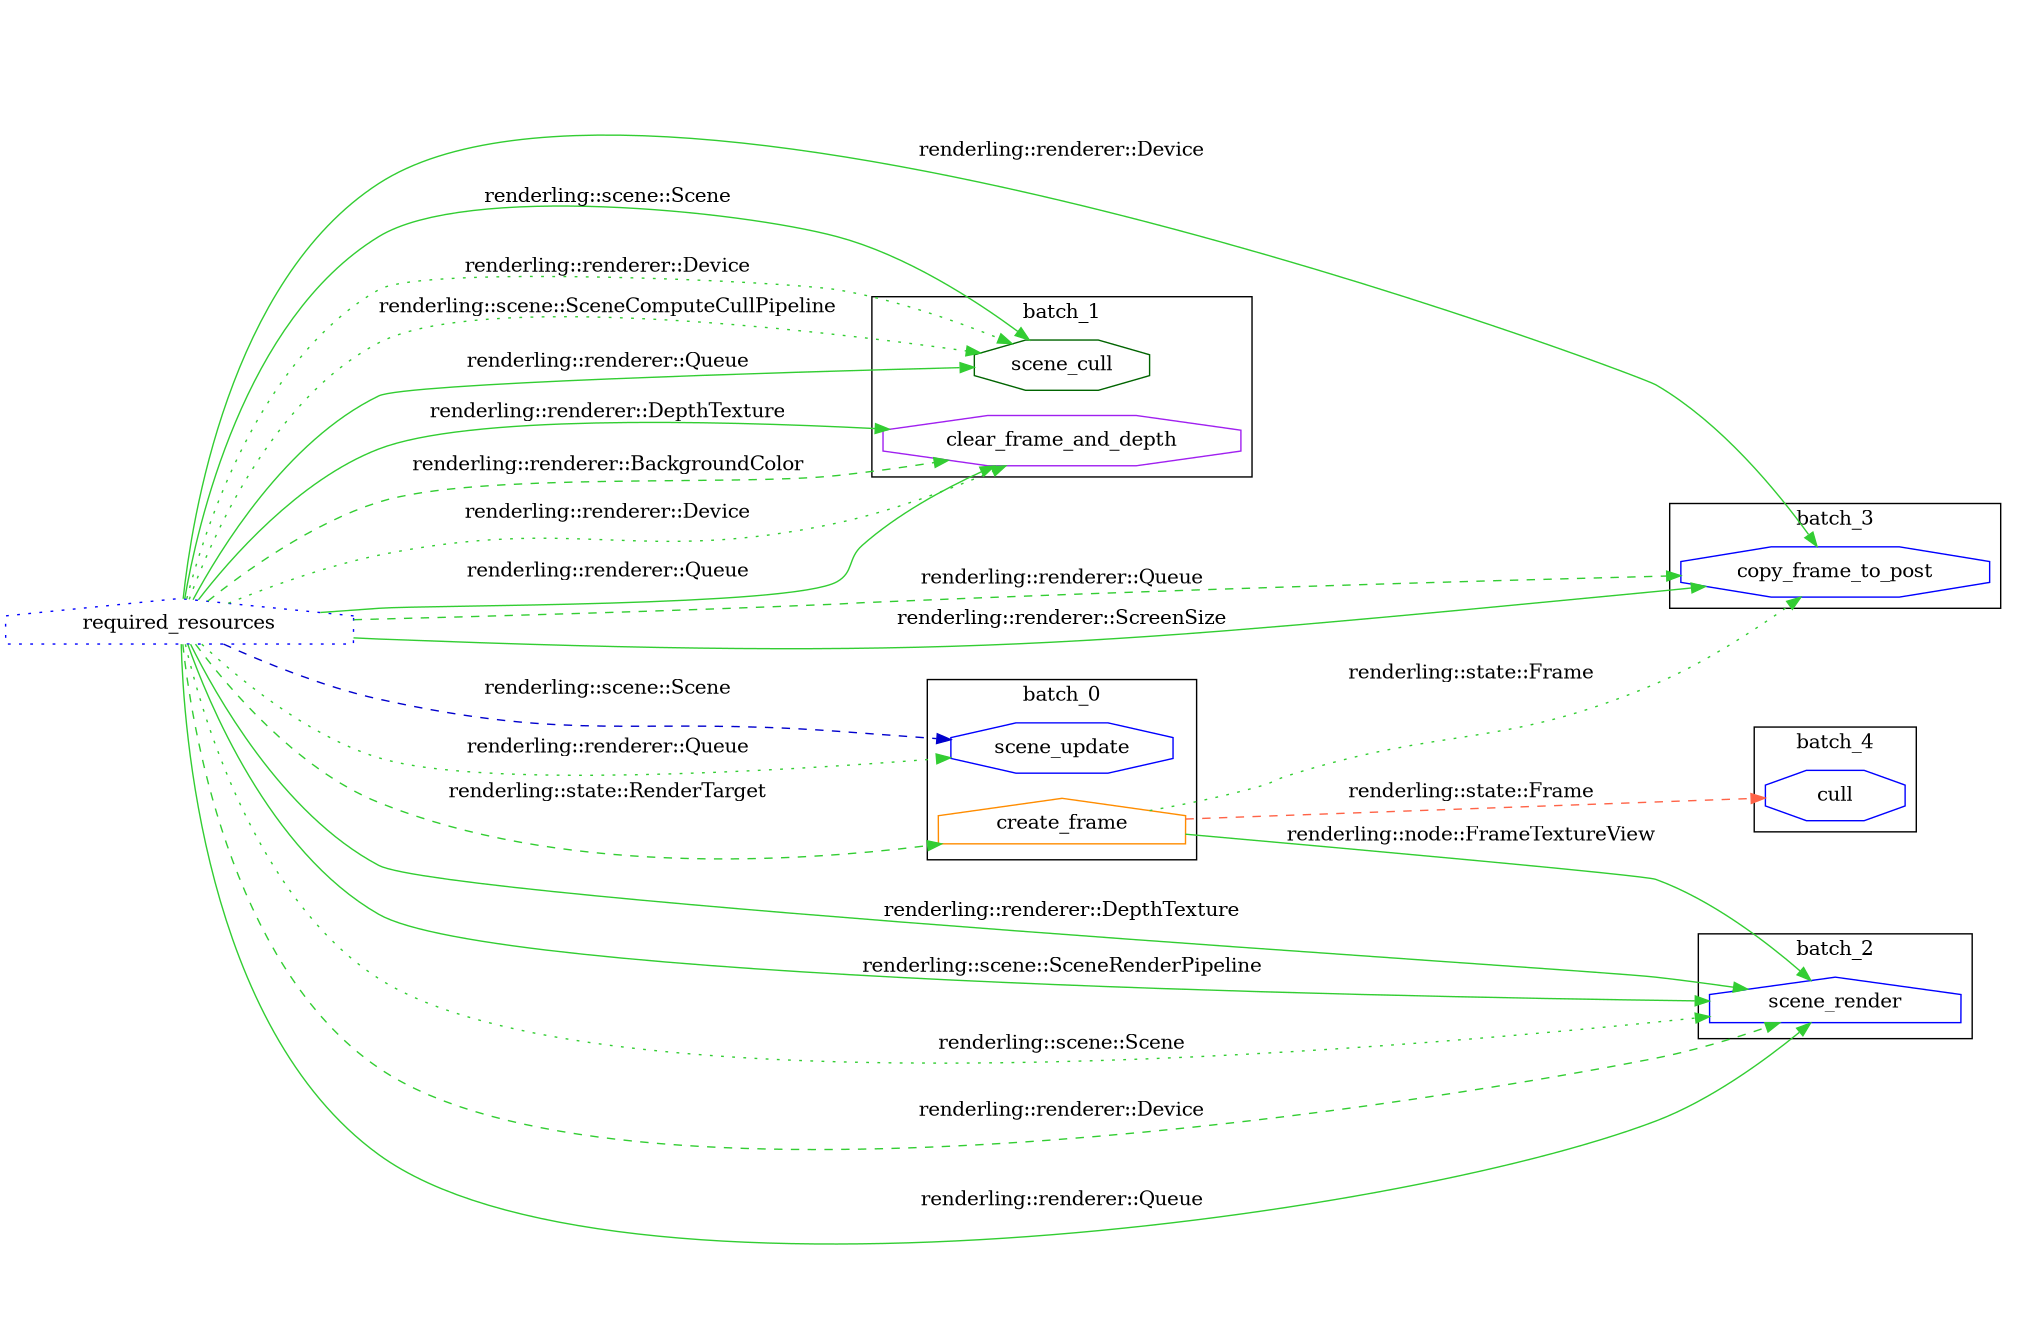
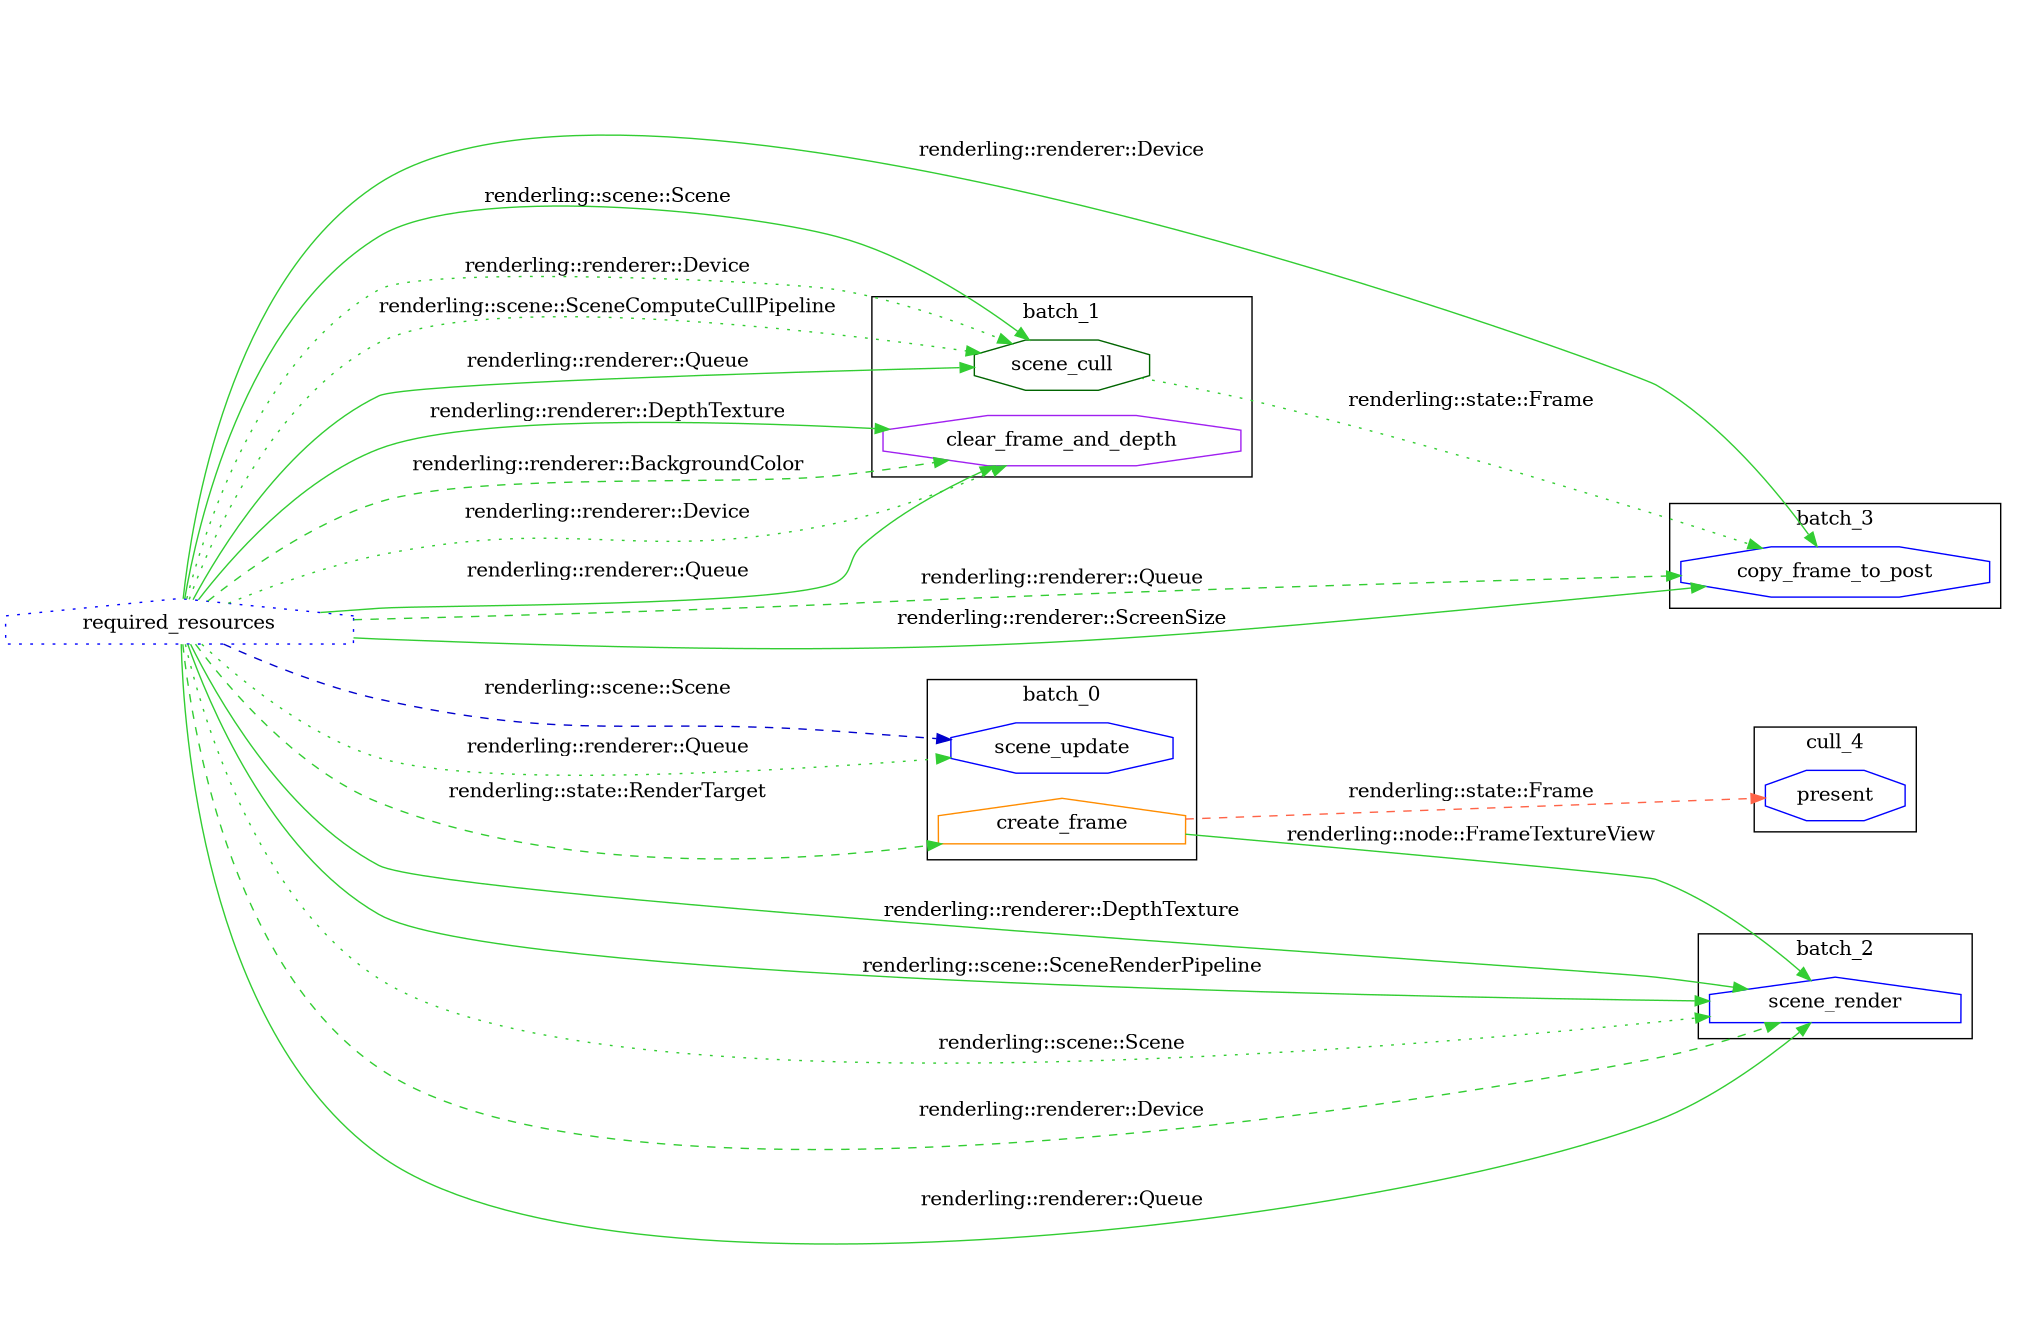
edge "create_frame" -> "copy_frame_to_post": now "scene_cull" -> "copy_frame_to_post"
cluster "batch_4": label "batch_4" -> "cull_4"
node "cull": label "cull" -> "present"
